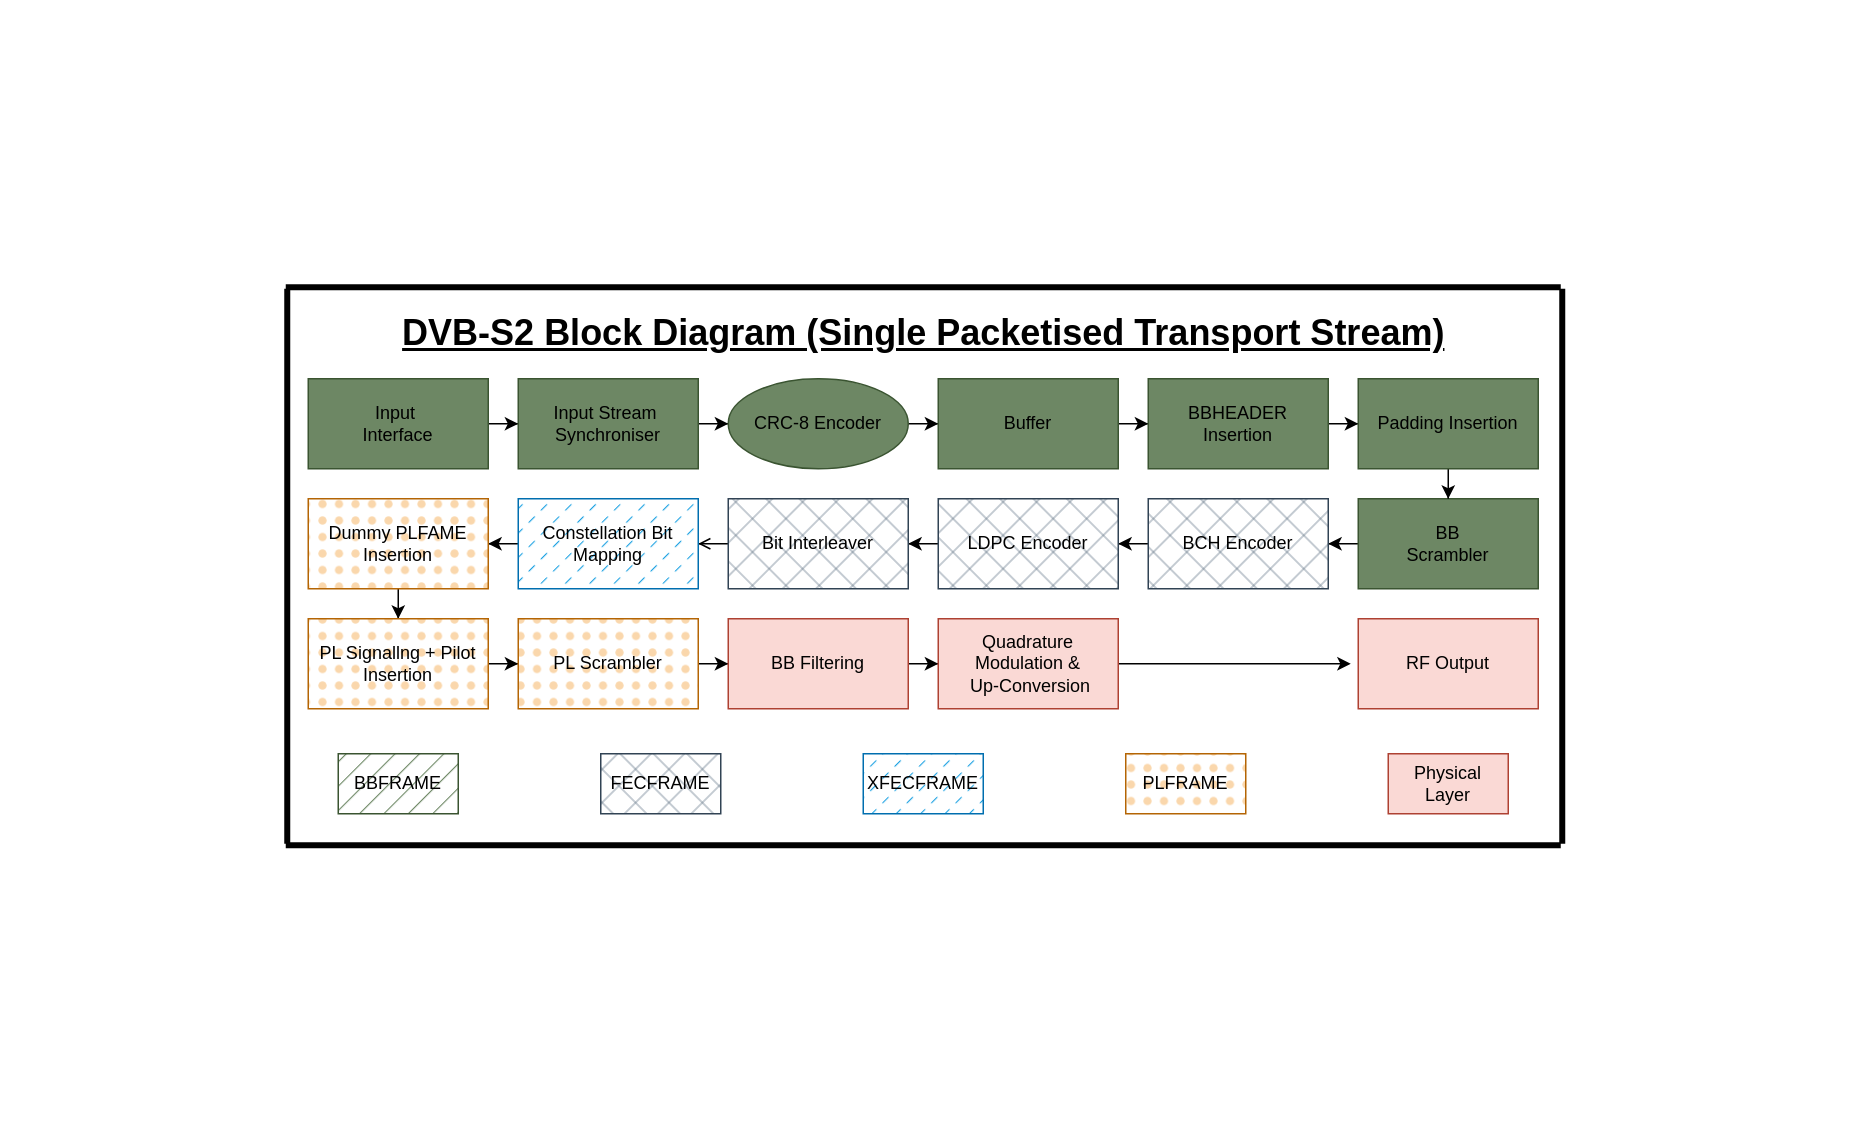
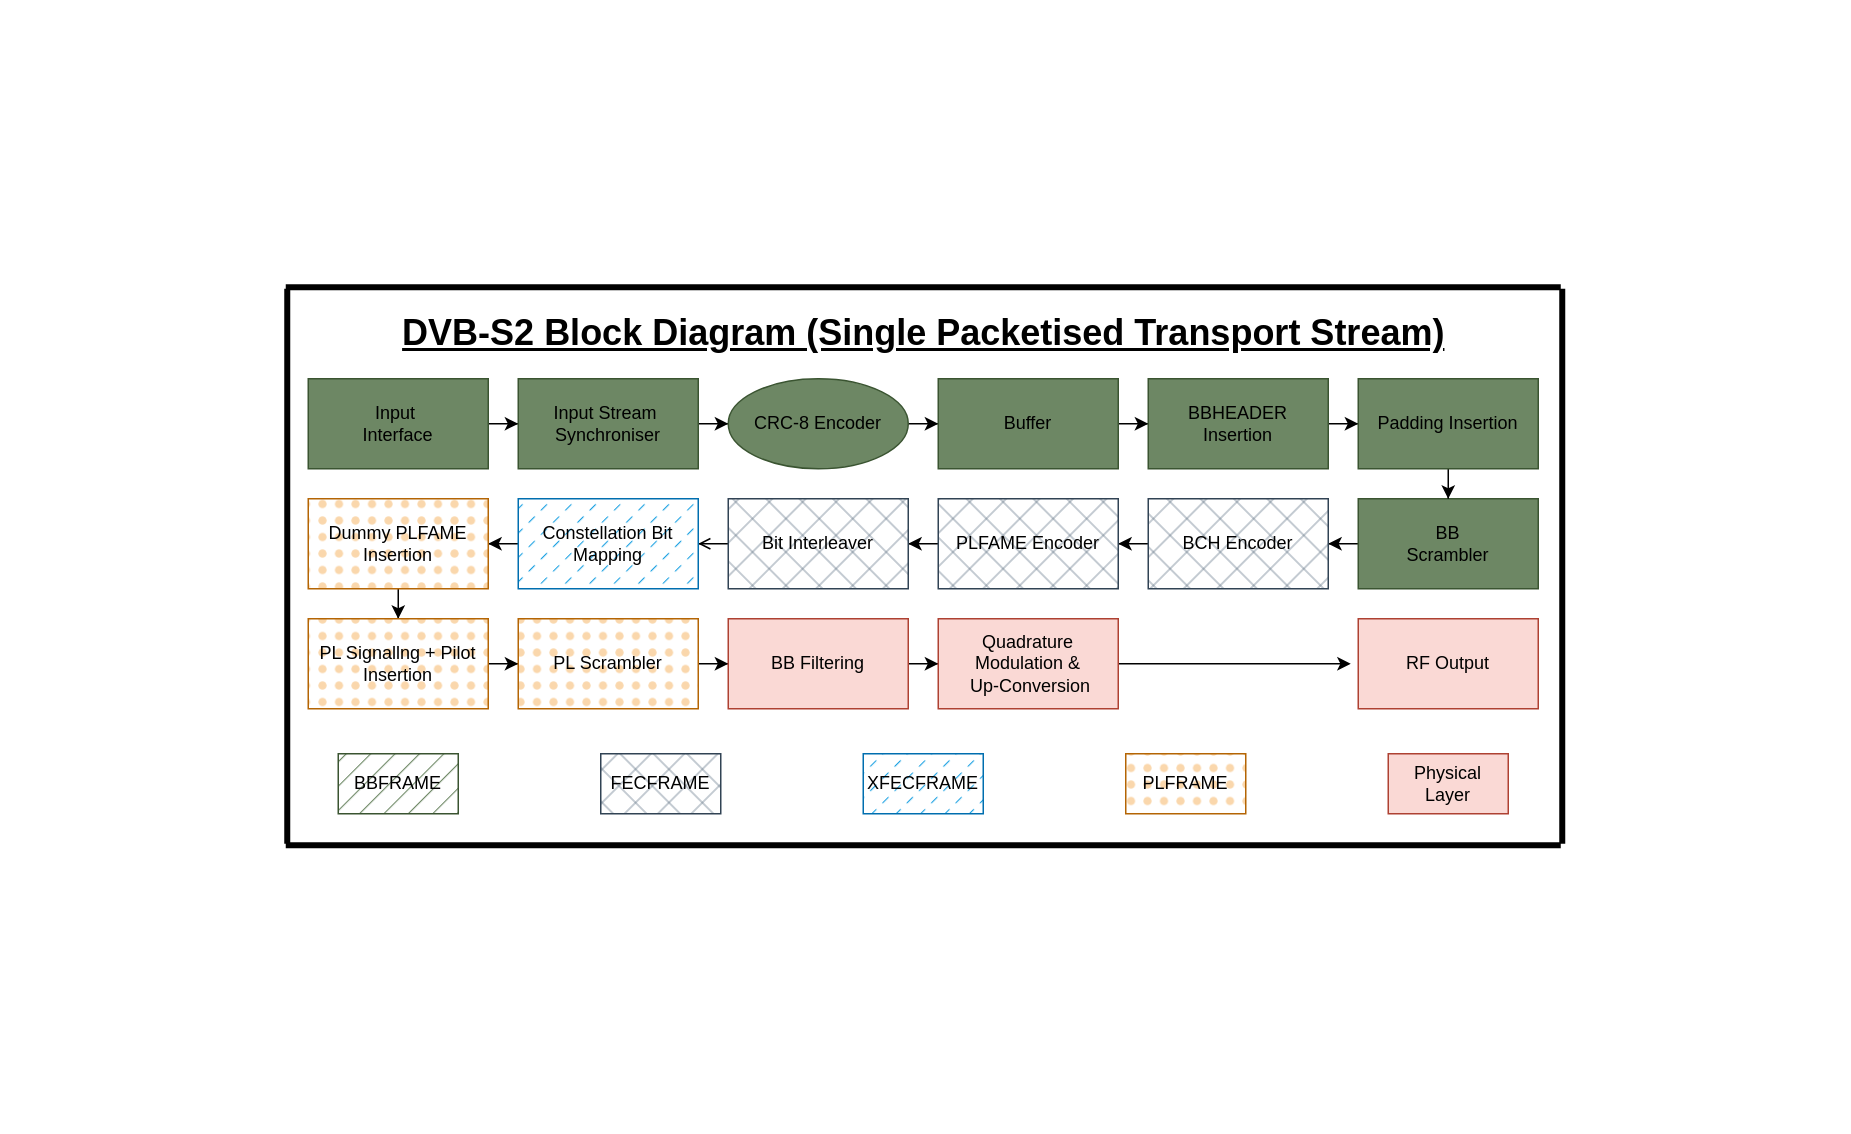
node "LDPC Encoder": label "LDPC Encoder" -> "PLFAME Encoder"
